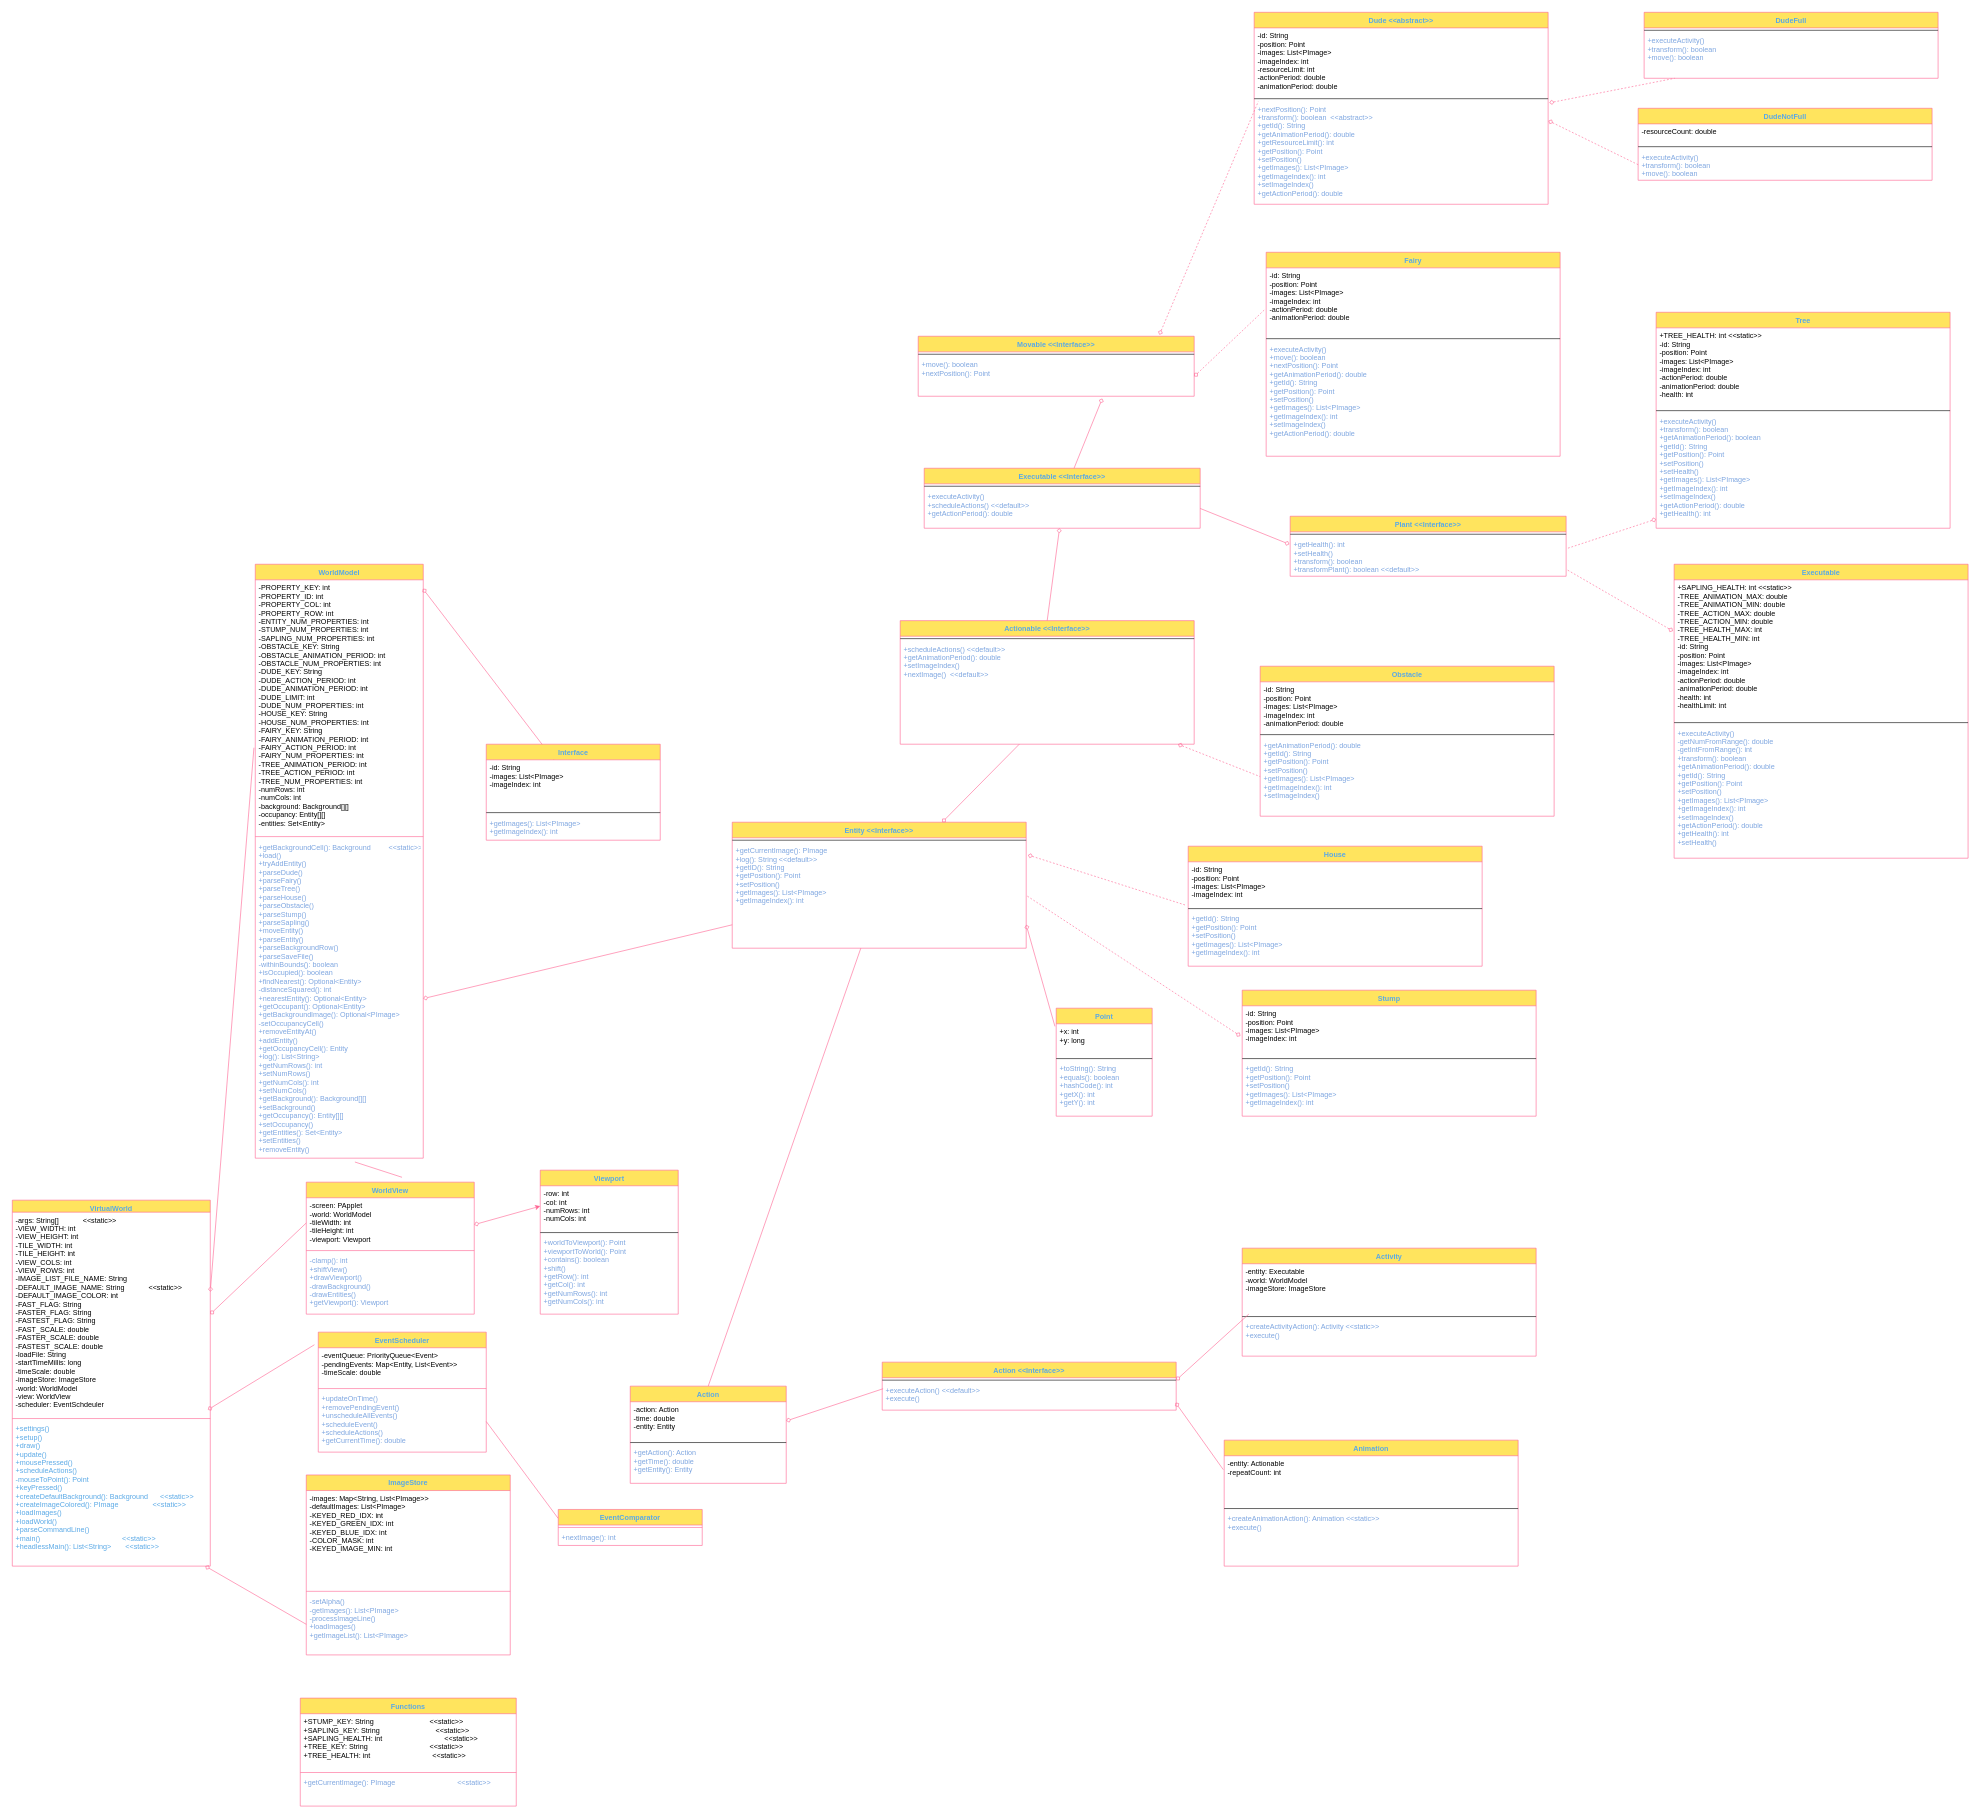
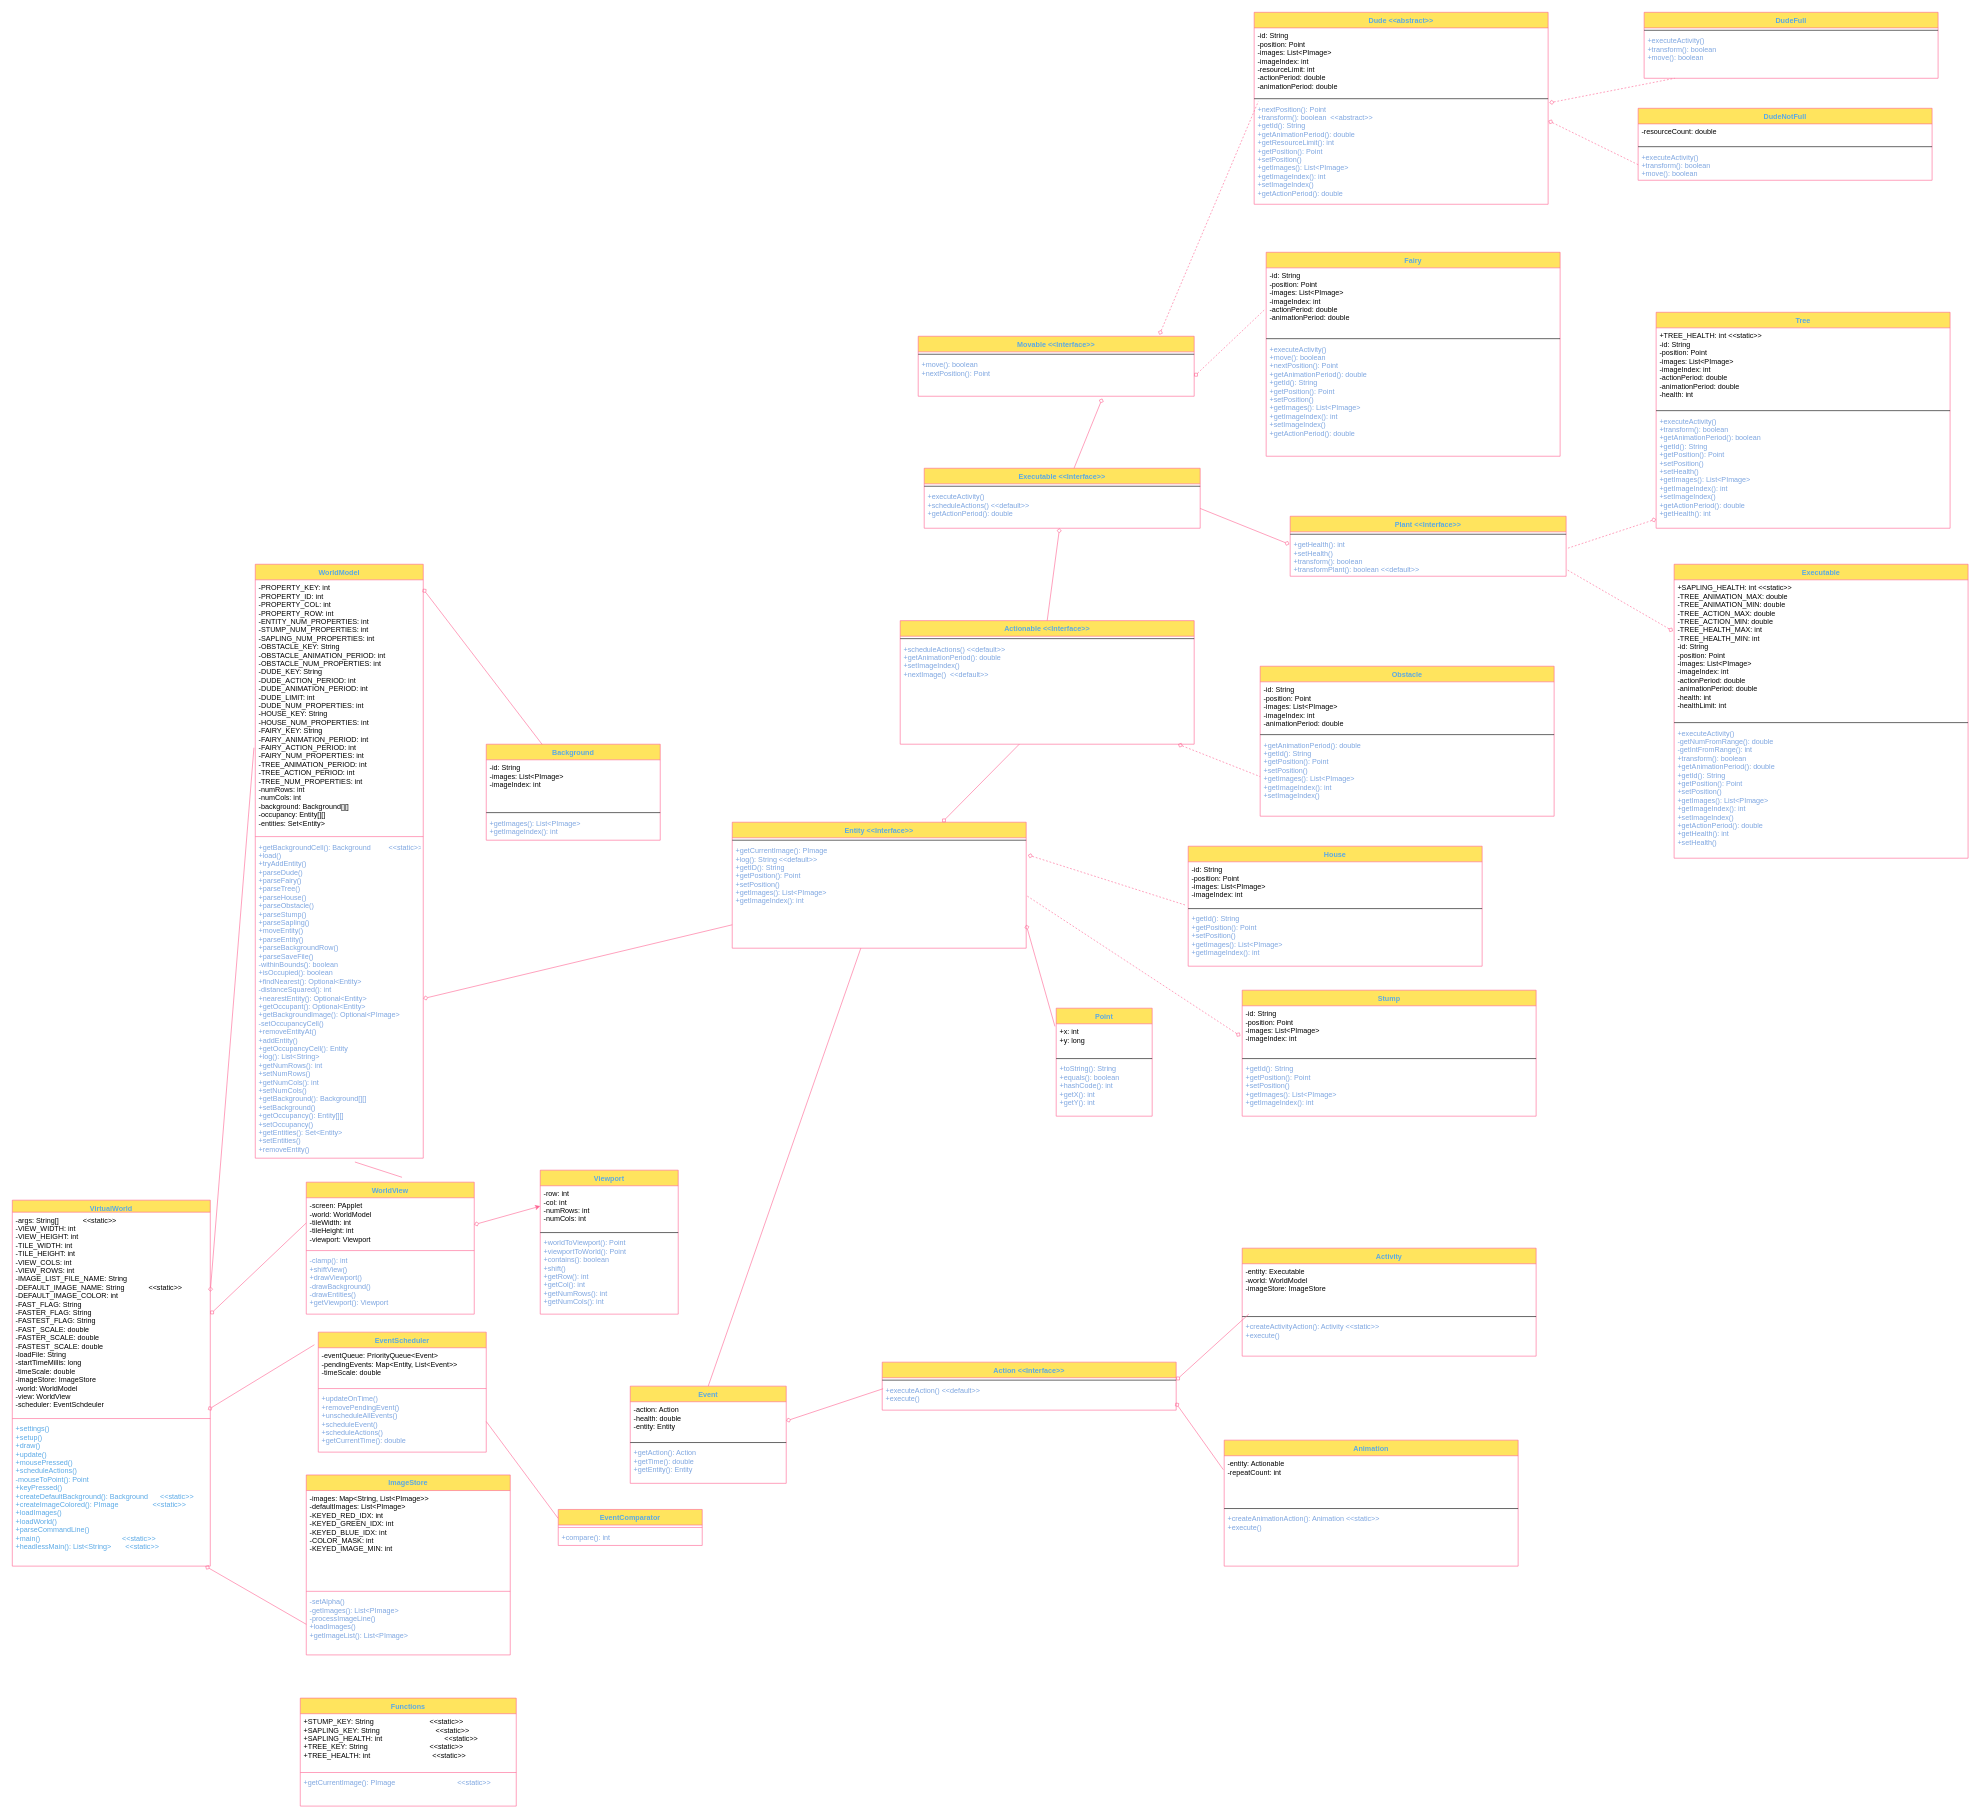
node "Interface": label "Interface" -> "Background"
node "Action": label "Action" -> "Event"
node "-action: Action -time: double -entity: Entity": label "-action: Action -time: double -entity: Entity" -> "-action: Action -health: double -entity: Entity"
node "+nextImage(): int": label "+nextImage(): int" -> "+compare(): int"
